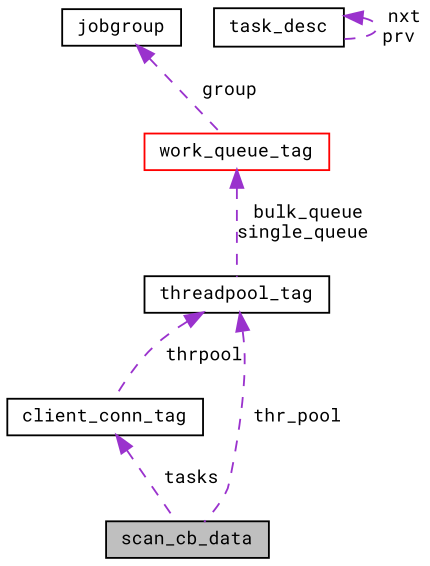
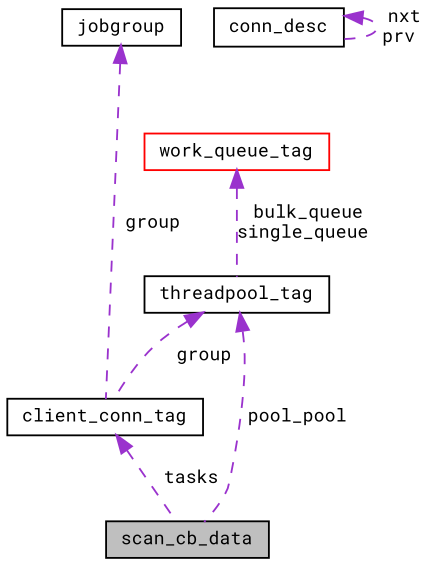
node "task_desc": label "task_desc" -> "conn_desc"
edge "work_queue_tag" -> "jobgroup": now "client_conn_tag" -> "jobgroup"
edge "client_conn_tag" -> "threadpool_tag": label " thrpool" -> " group"
edge "scan_cb_data" -> "threadpool_tag": label " thr_pool" -> " pool_pool"
